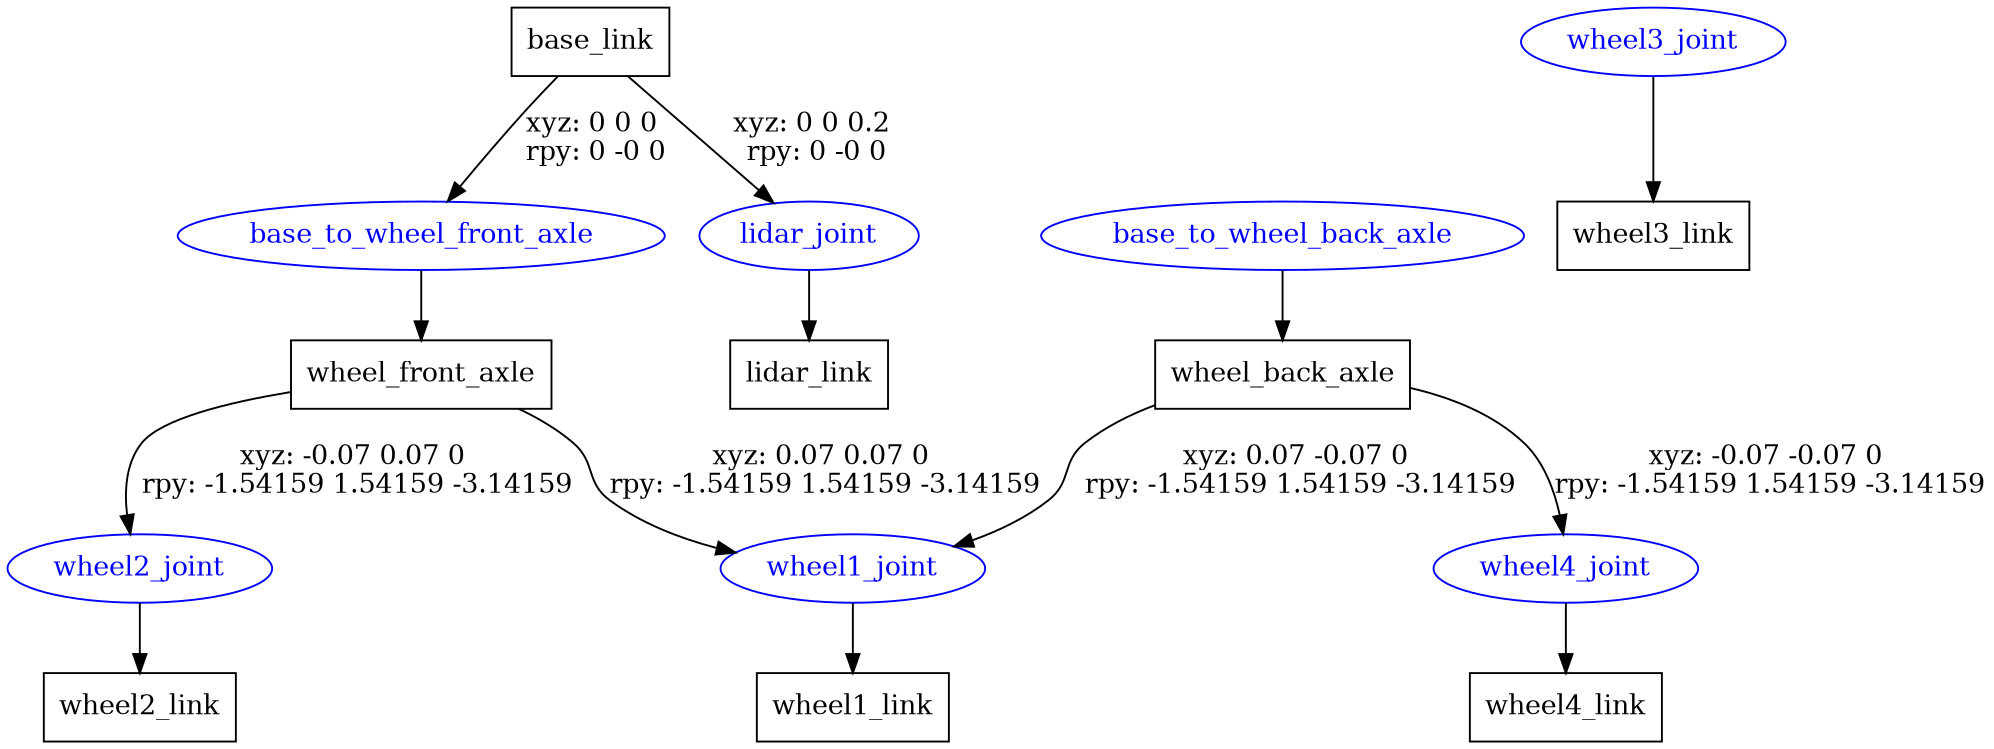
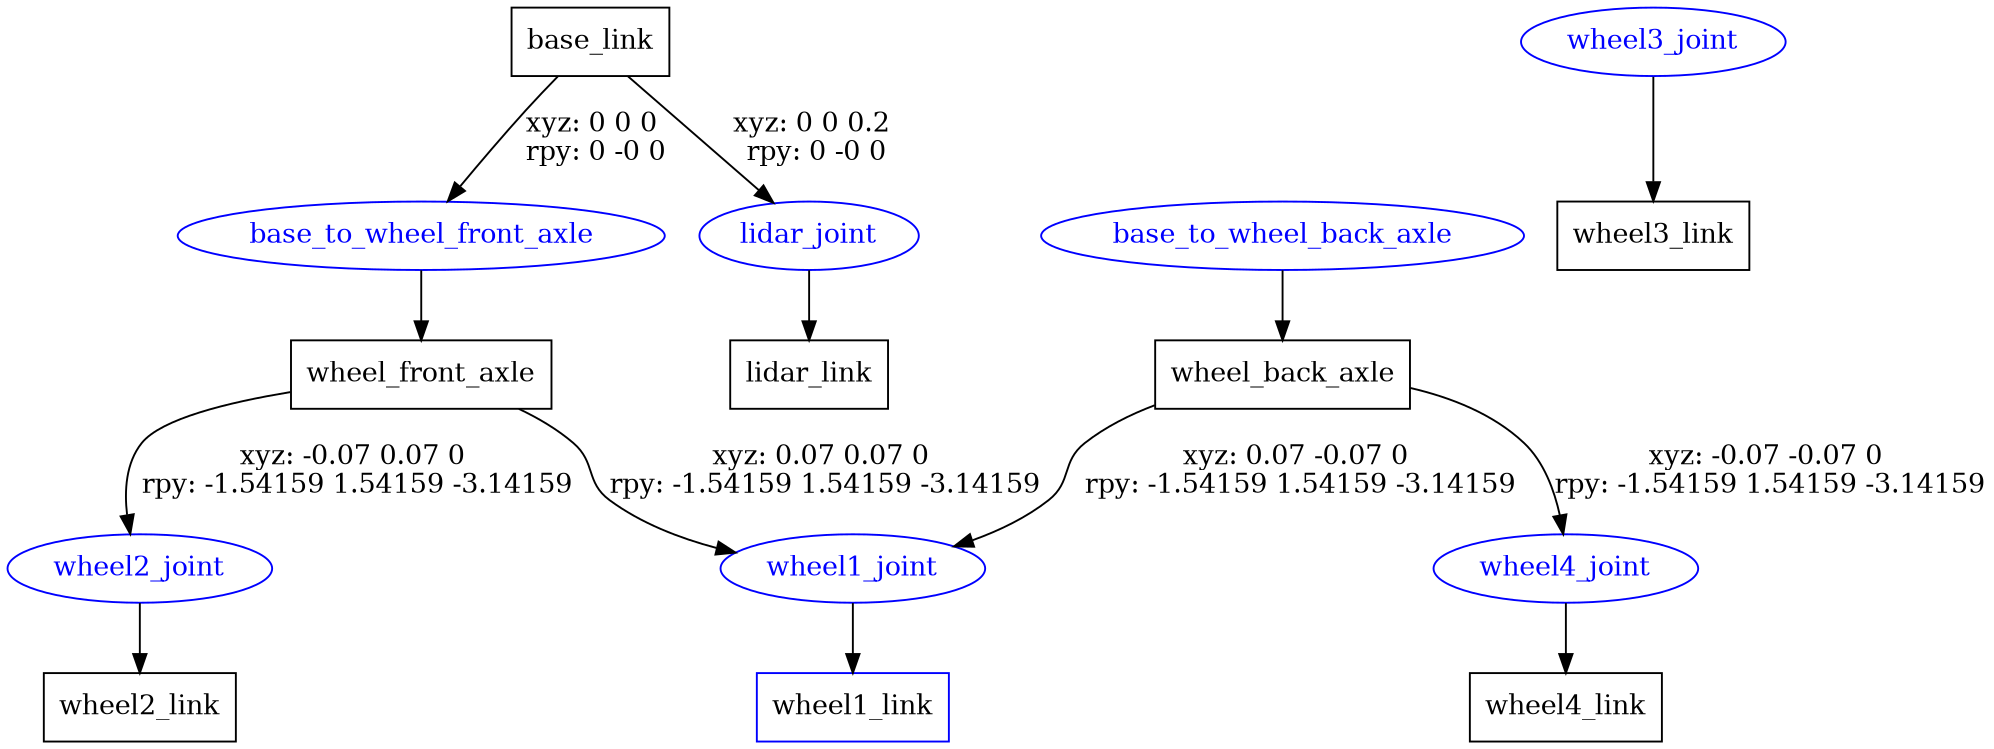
node "wheel1_link": color black -> blue
